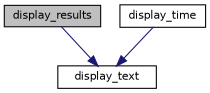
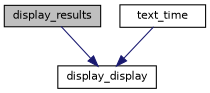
node "display_time": label "display_time" -> "text_time"
node "display_text": label "display_text" -> "display_display"
